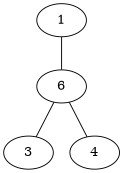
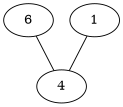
edge "1" -- "6": now "1" -- "4"
node "3": removed
